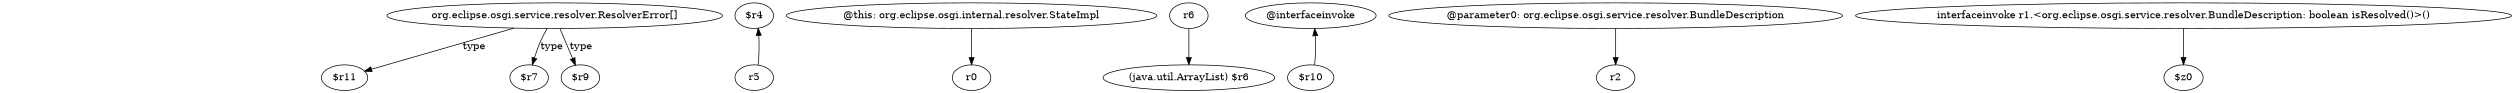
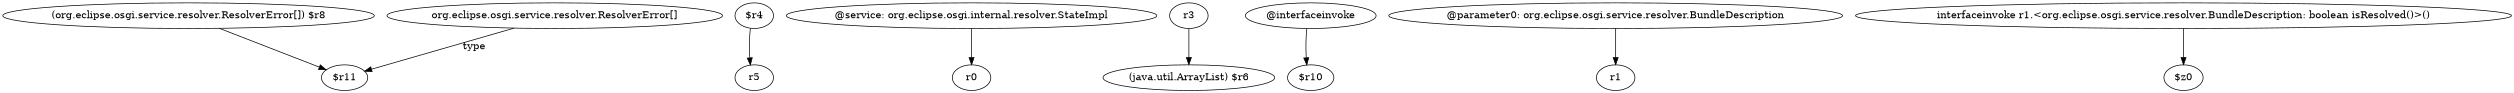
node "(org.eclipse.osgi.service.resolver.ResolverError[]) $r8": added
node "@this: org.eclipse.osgi.internal.resolver.StateImpl": label "@this: org.eclipse.osgi.internal.resolver.StateImpl" -> "@service: org.eclipse.osgi.internal.resolver.StateImpl"
node "r6": label "r6" -> "r3"
edge "r5" -> "$r4": reversed
edge "$r10" -> "@interfaceinvoke": reversed
node "$r7": removed
node "$r9": removed
node "r2": label "r2" -> "r1"
